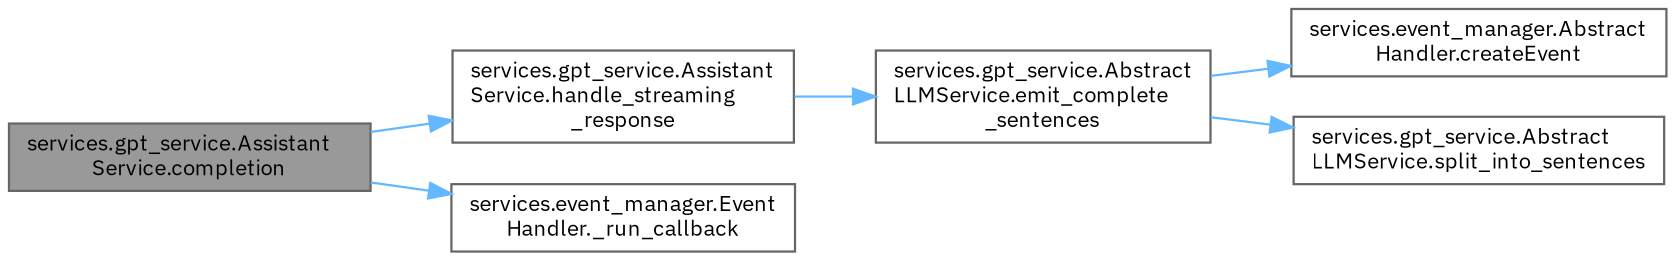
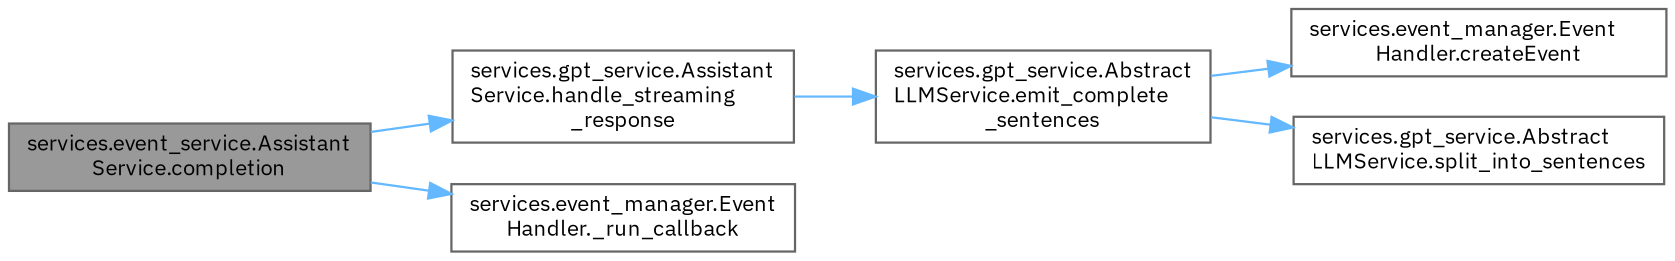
node "services.event_manager.Abstract Handler.createEvent": label "services.event_manager.Abstract Handler.createEvent" -> "services.event_manager.Event Handler.createEvent"
node "services.gpt_service.Assistant Service.completion": label "services.gpt_service.Assistant Service.completion" -> "services.event_service.Assistant Service.completion"
